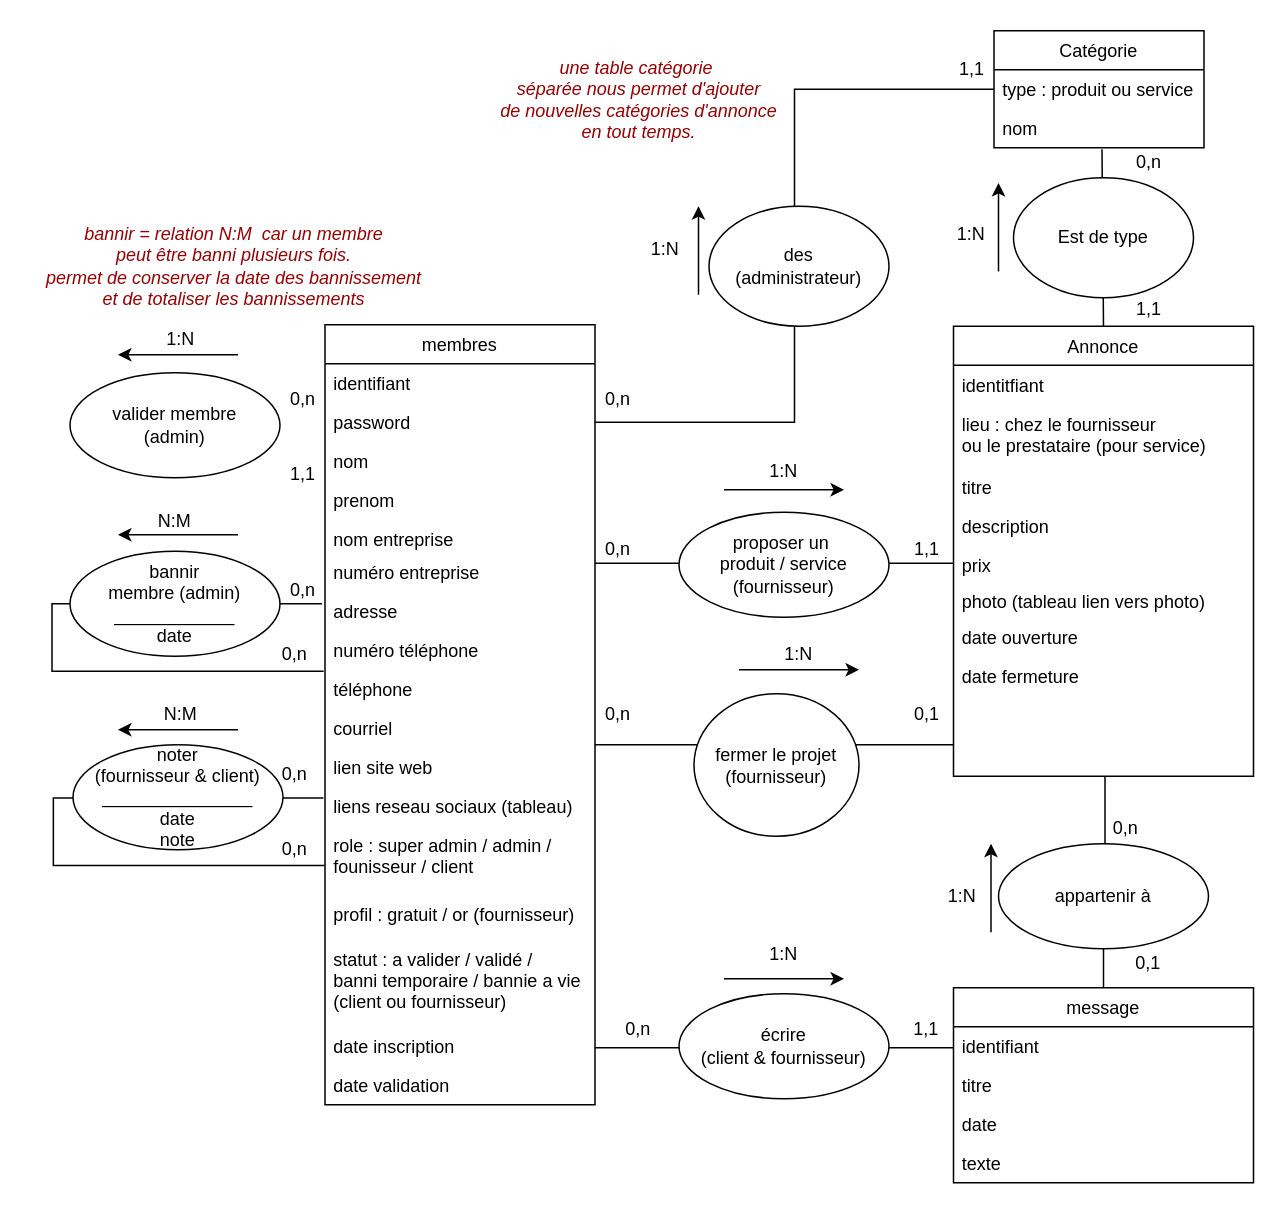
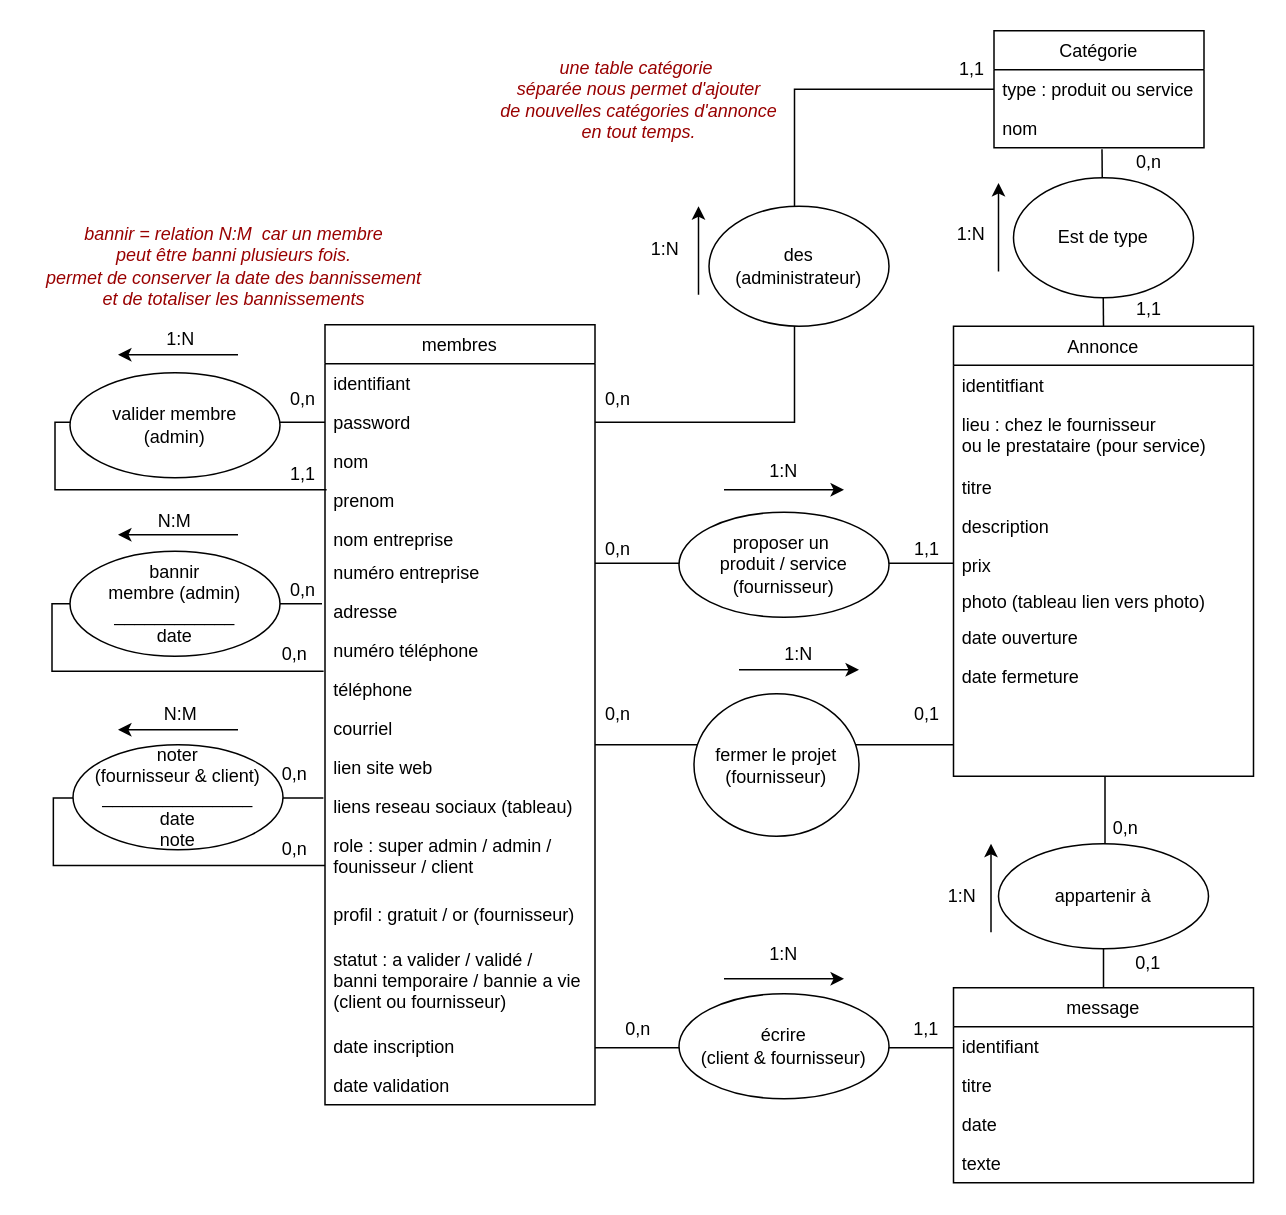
edge "password" -- "prenom": added
